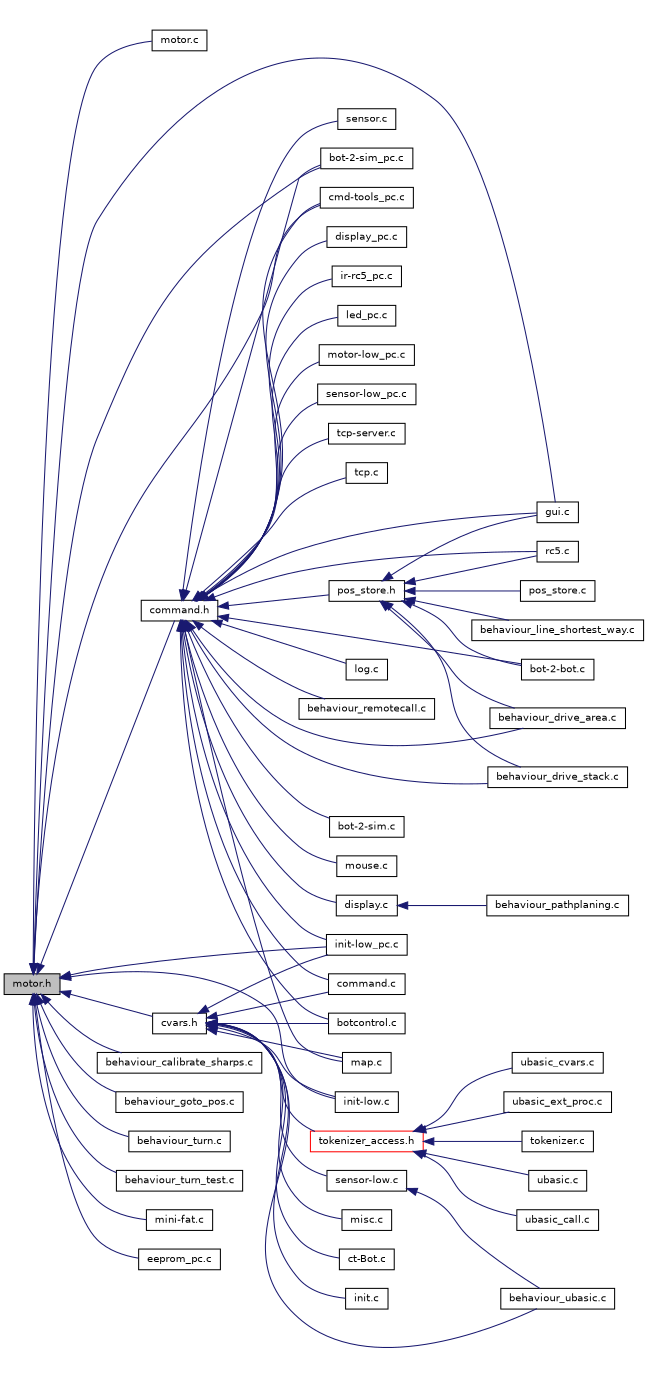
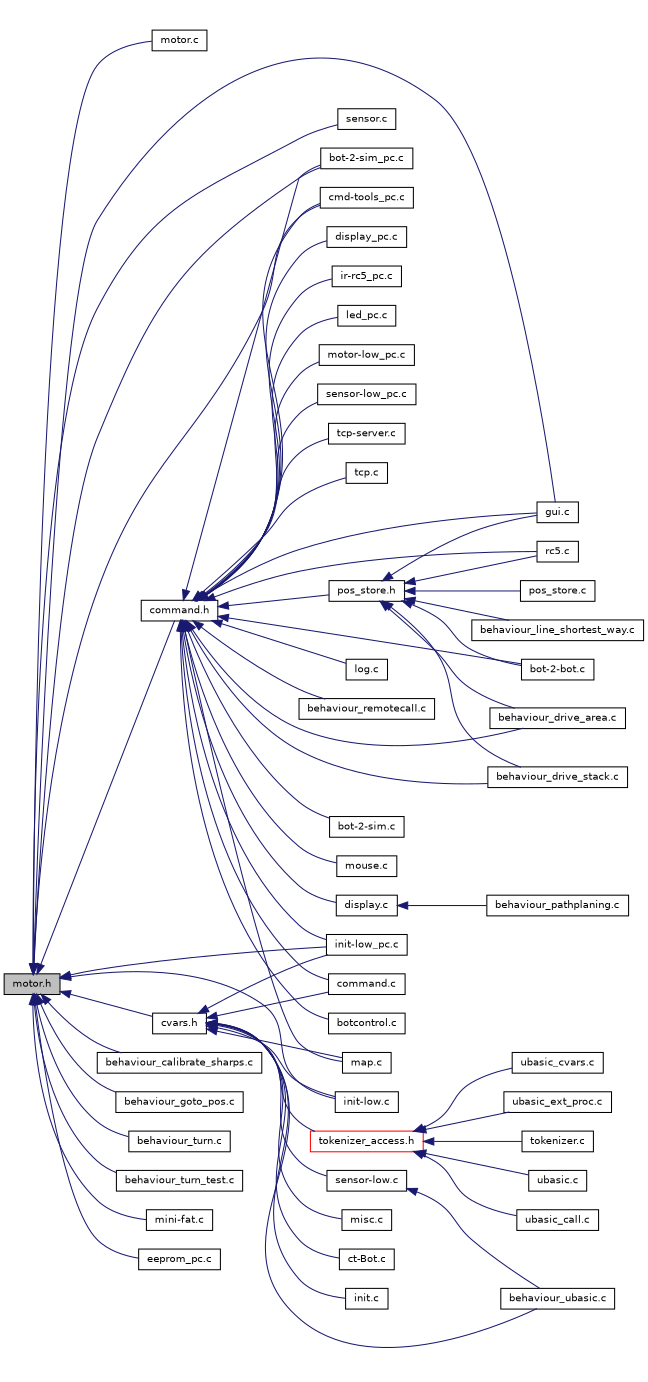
edge "sensor.c" -> "command.h": now "sensor.c" -> "motor.h"
edge "botcontrol.c" -> "cvars.h": removed
